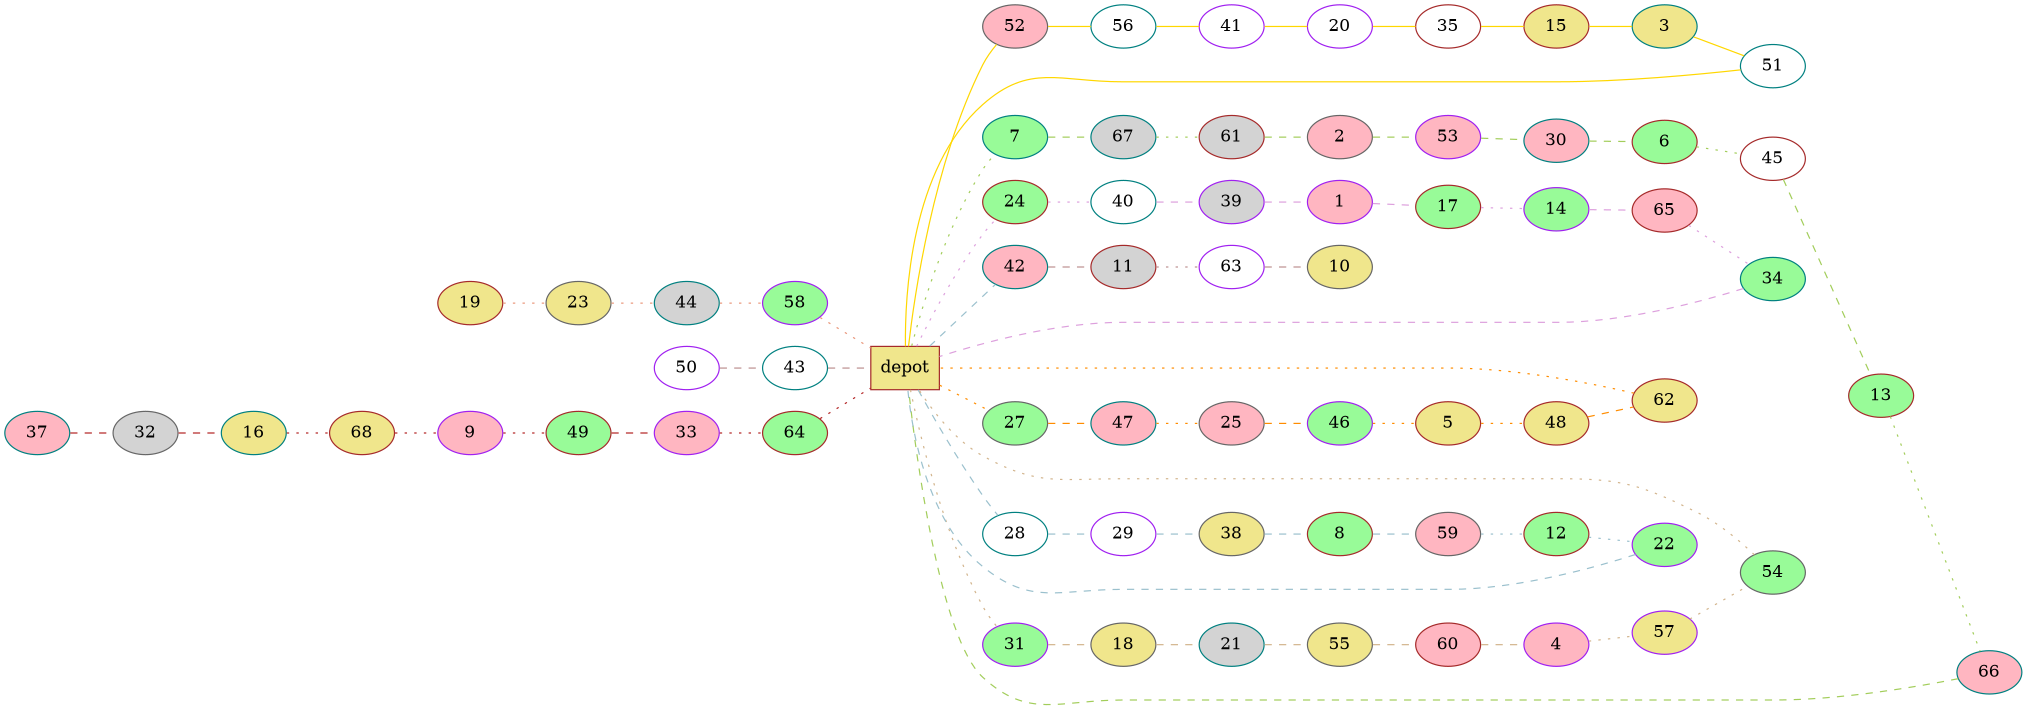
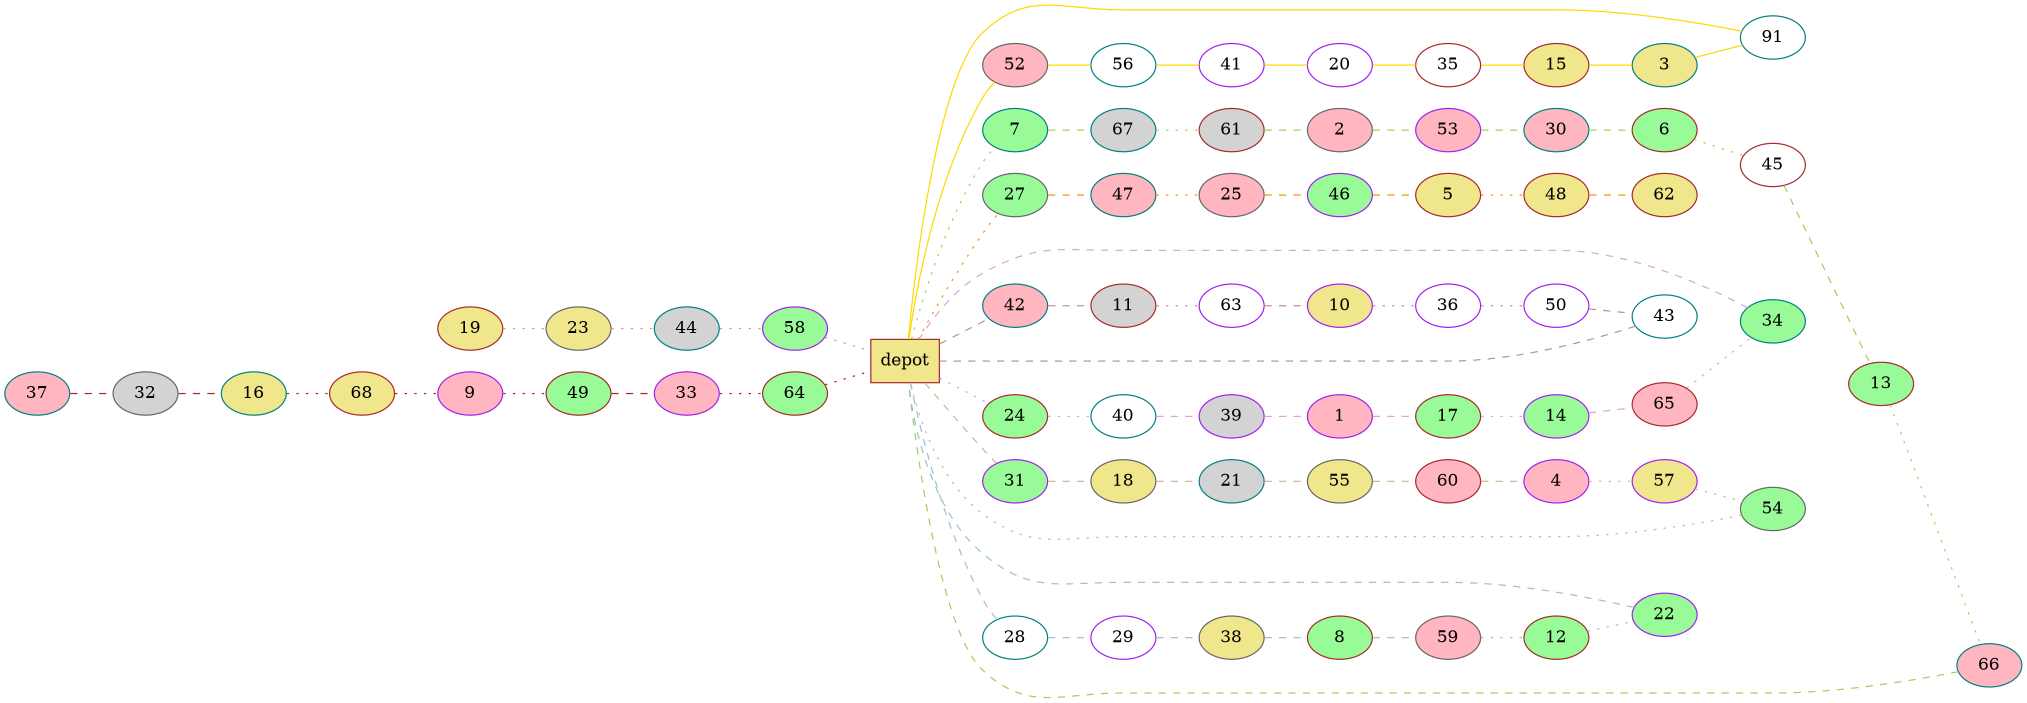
node "51": label "51" -> "91"
node "10": color gray40 -> purple
node "36": added
edge "42" -- "depot": color lightblue3 -> rosybrown
edge "depot" -- "62": removed
edge "46" -- "5": style dotted -> dashed
edge "depot" -- "31": style dotted -> dashed
